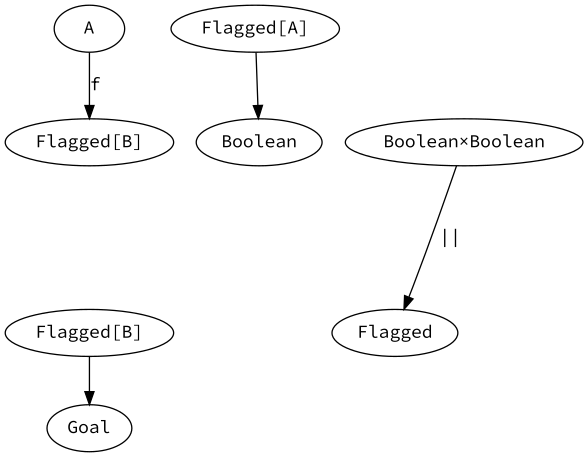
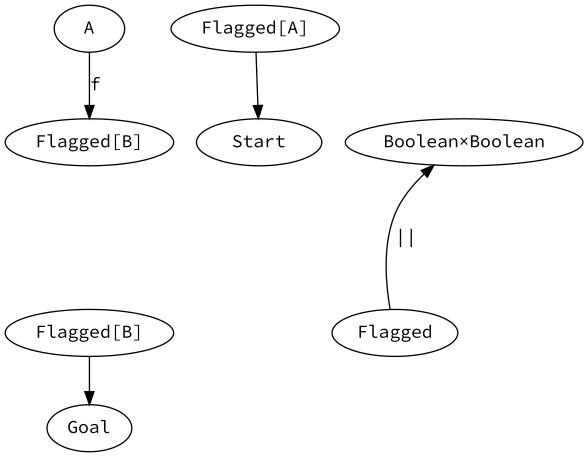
node "Boolean": label "Boolean" -> "Start"
edge "Boolean×Boolean" -> "Flagged": reversed
